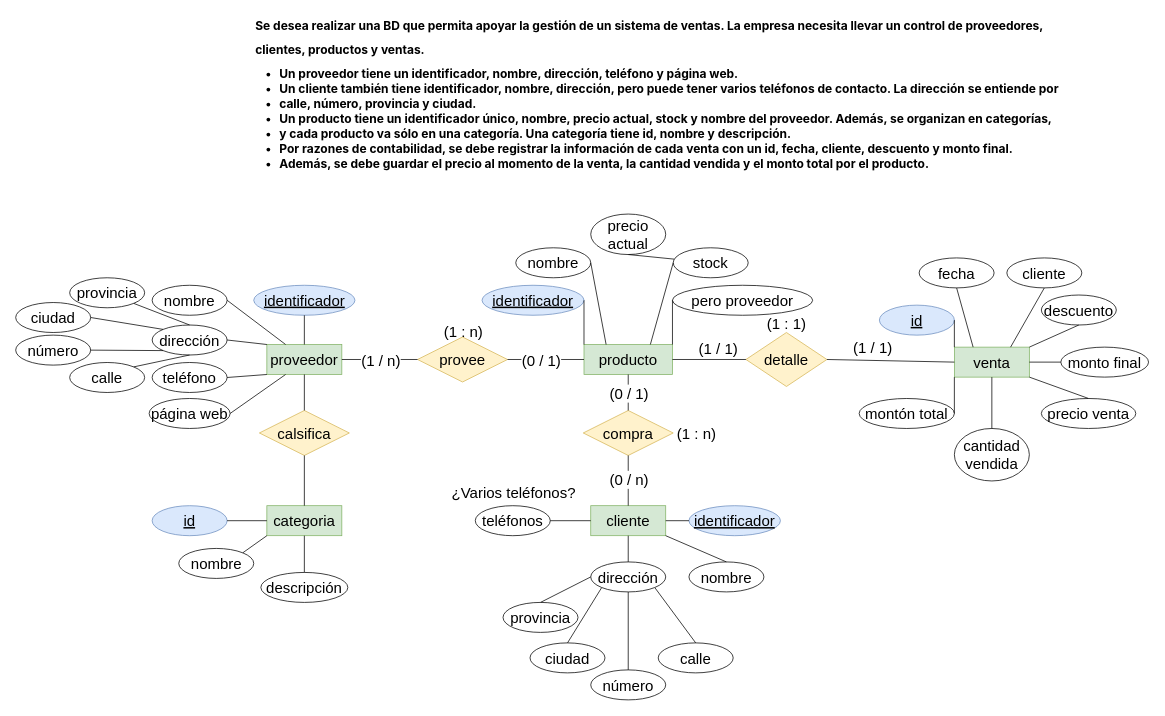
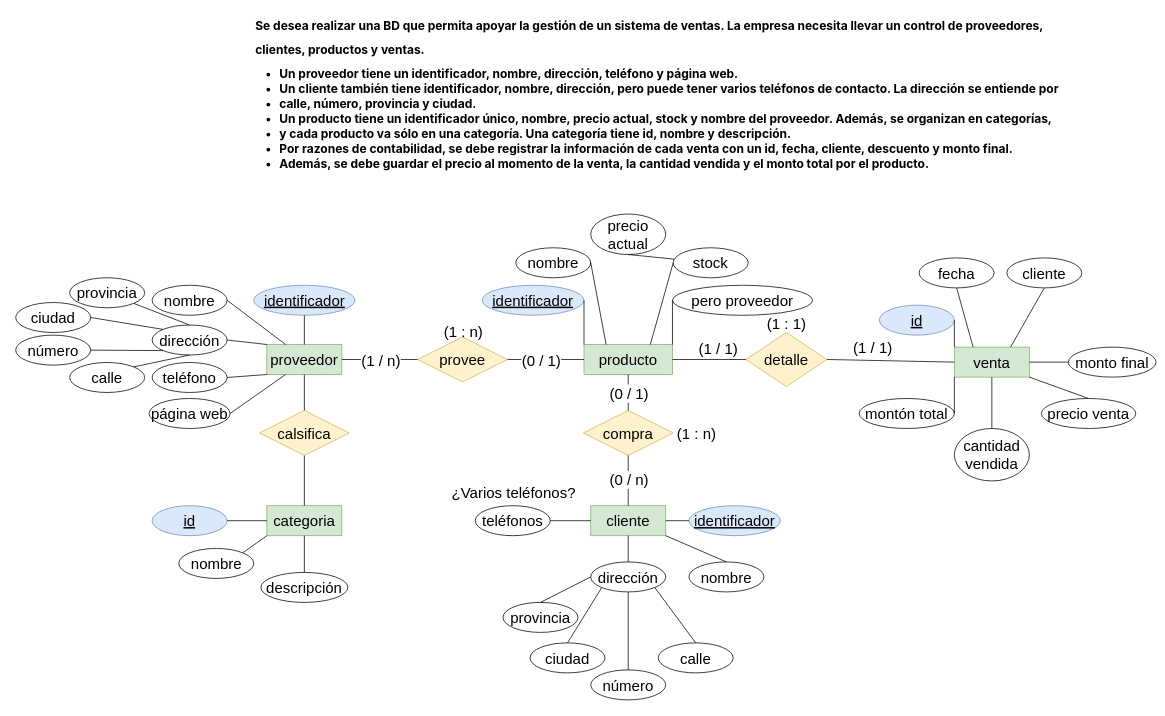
node "descuento": removed
edge "descuento" -- "venta": removed
node "monto final": moved (1105, 362) -> (1112, 362)
